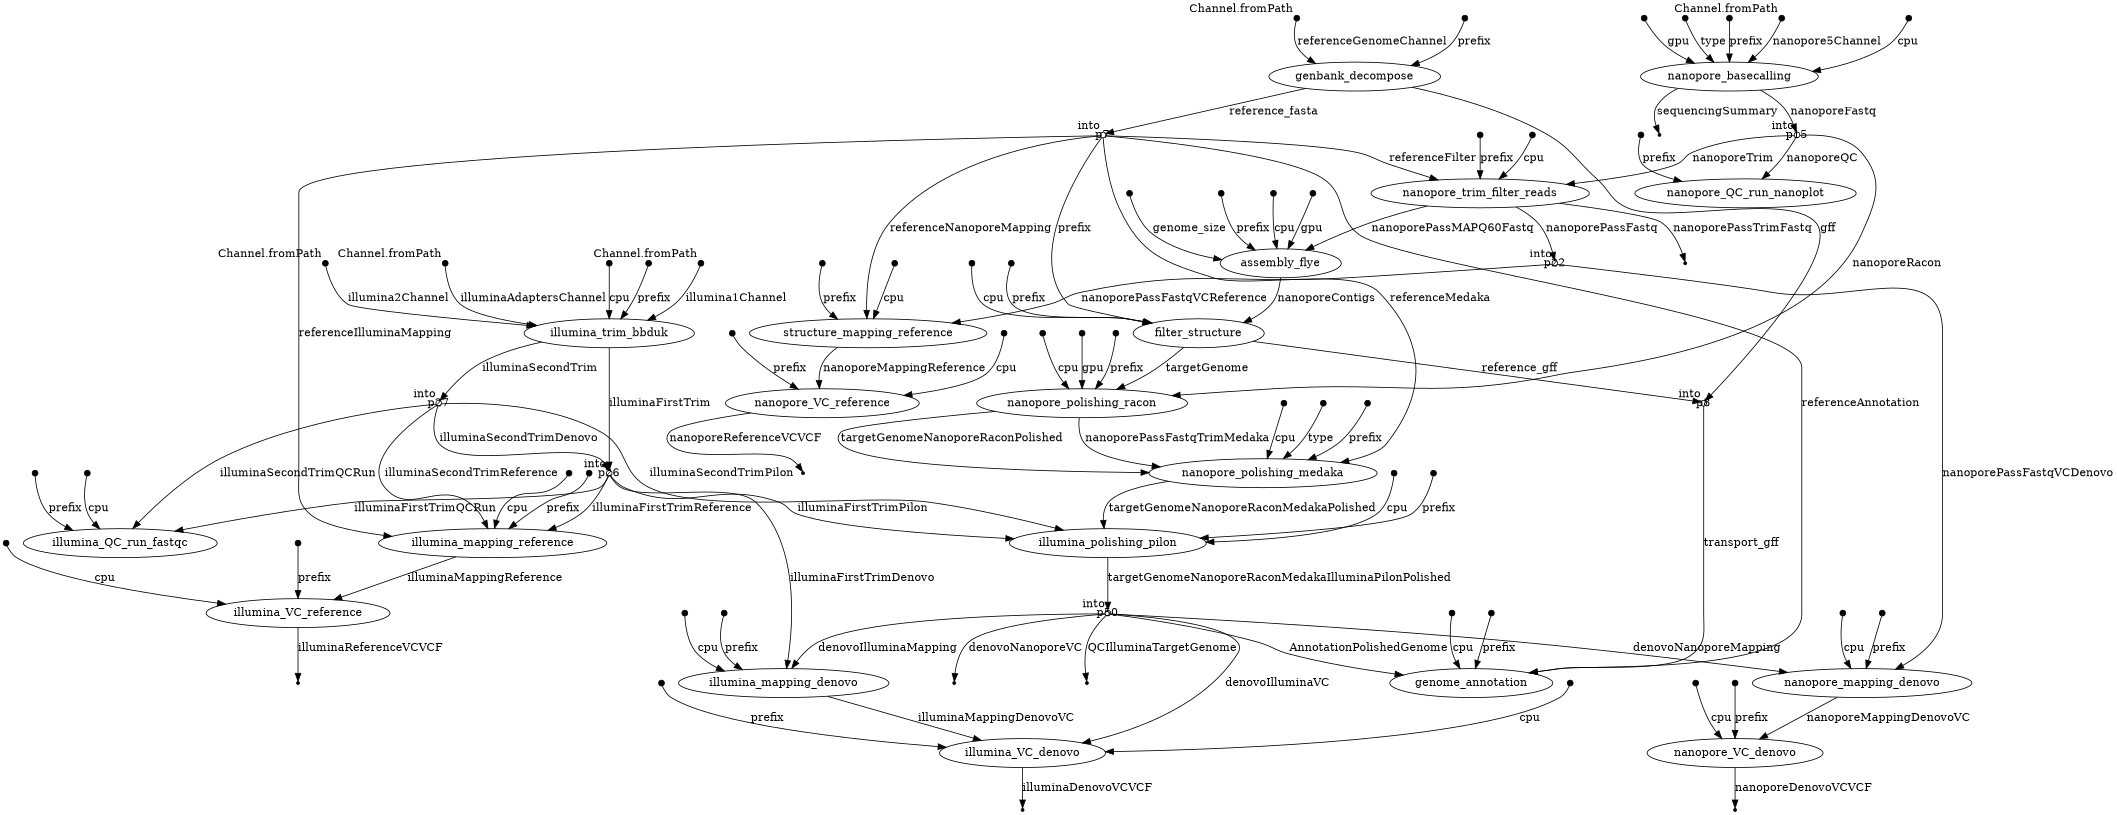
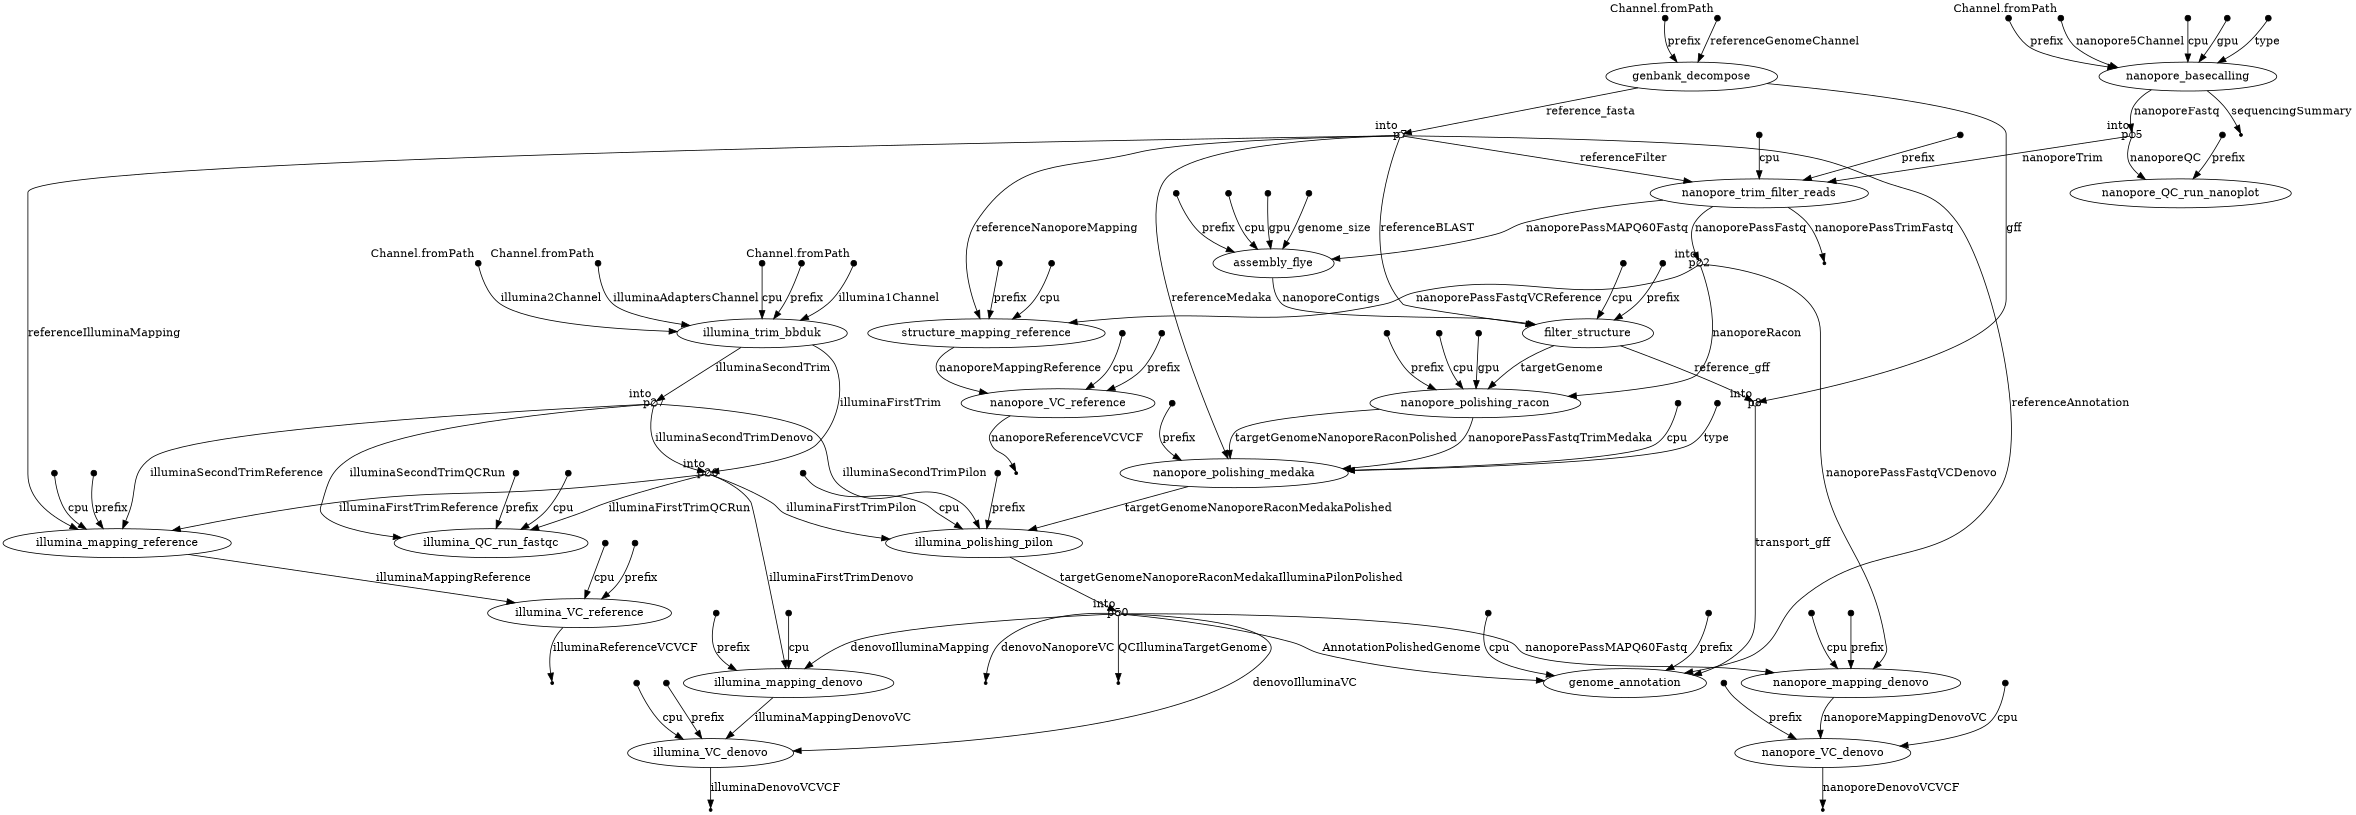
edge "p7 into" -> "filter_structure": label "prefix" -> "referenceBLAST"
edge "p15 into" -> "nanopore_polishing_racon": now "p22 into" -> "nanopore_polishing_racon"
edge "p50 into" -> "nanopore_mapping_denovo": label "denovoNanoporeMapping" -> "nanoporePassMAPQ60Fastq"
